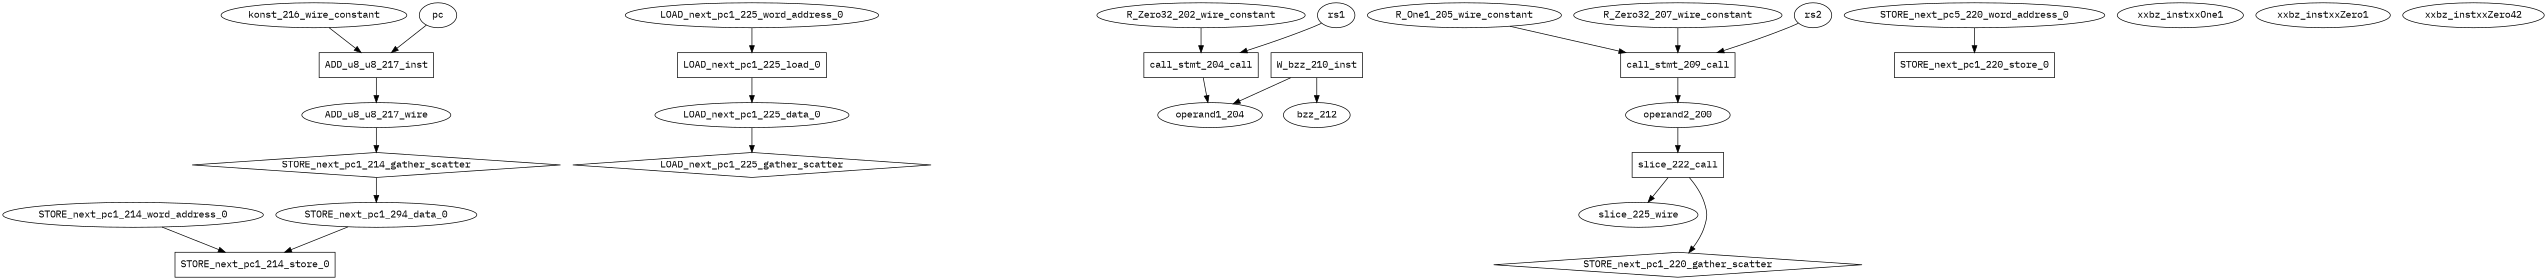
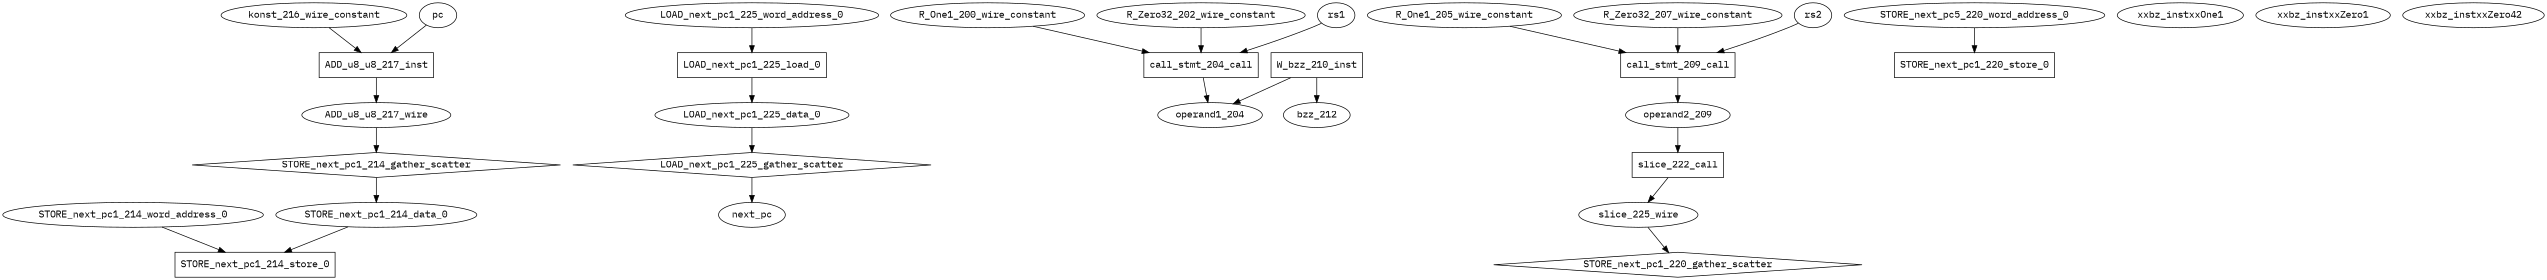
node "R_One1_200_wire_constant": added
node "operand2_200": label "operand2_200" -> "operand2_209"
edge "slice_222_call" -> "STORE_next_pc1_220_gather_scatter": now "slice_225_wire" -> "STORE_next_pc1_220_gather_scatter"
node "STORE_next_pc1_294_data_0": label "STORE_next_pc1_294_data_0" -> "STORE_next_pc1_214_data_0"
node "next_pc": added
